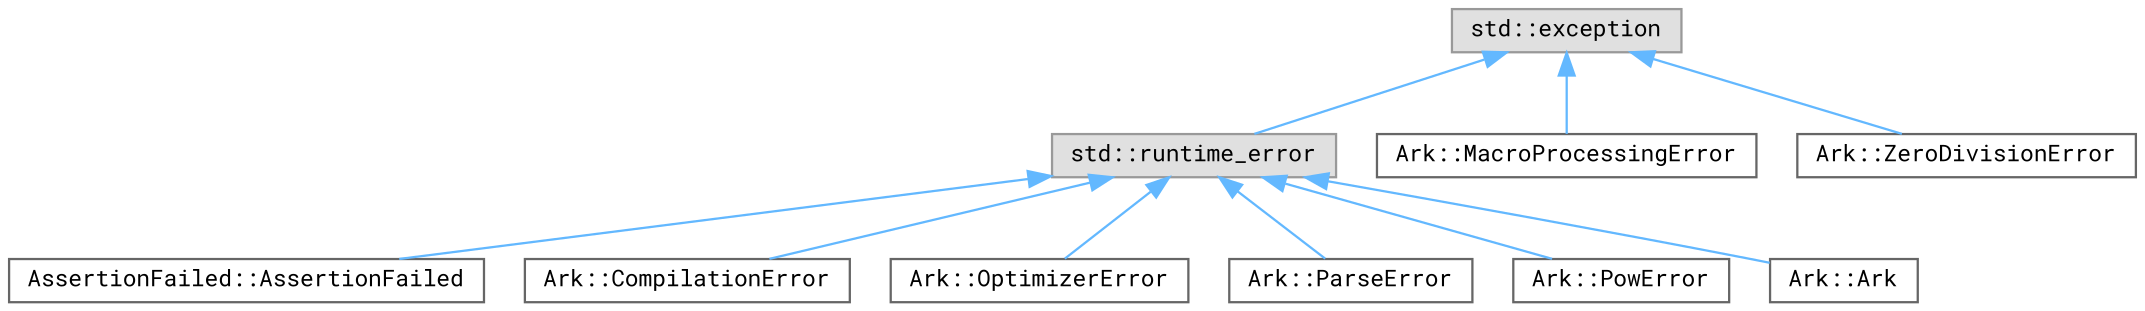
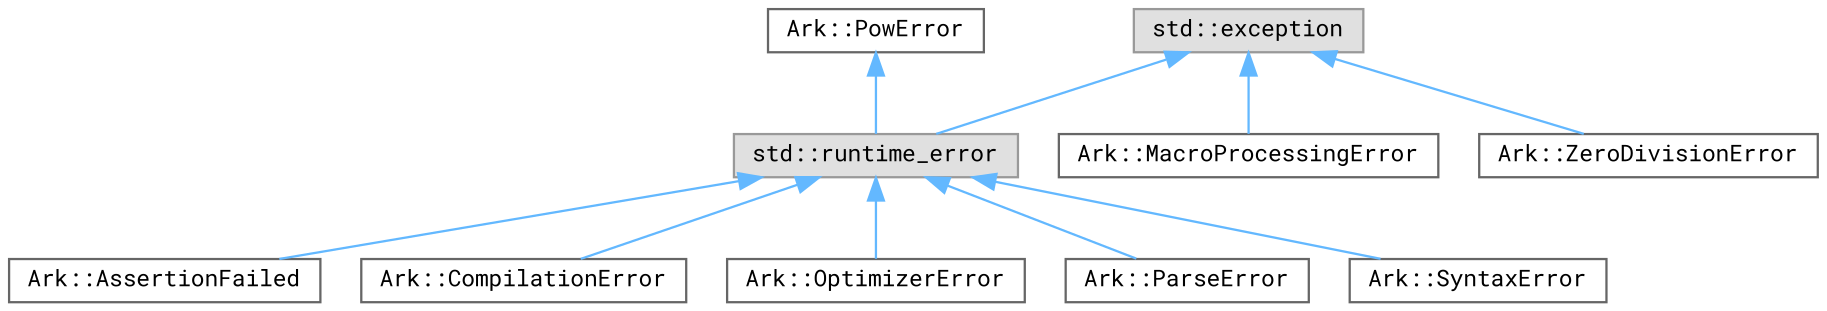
edge "Ark::PowError" -> "std::runtime_error": reversed
node "AssertionFailed::AssertionFailed": label "AssertionFailed::AssertionFailed" -> "Ark::AssertionFailed"
node "Ark::Ark": label "Ark::Ark" -> "Ark::SyntaxError"
